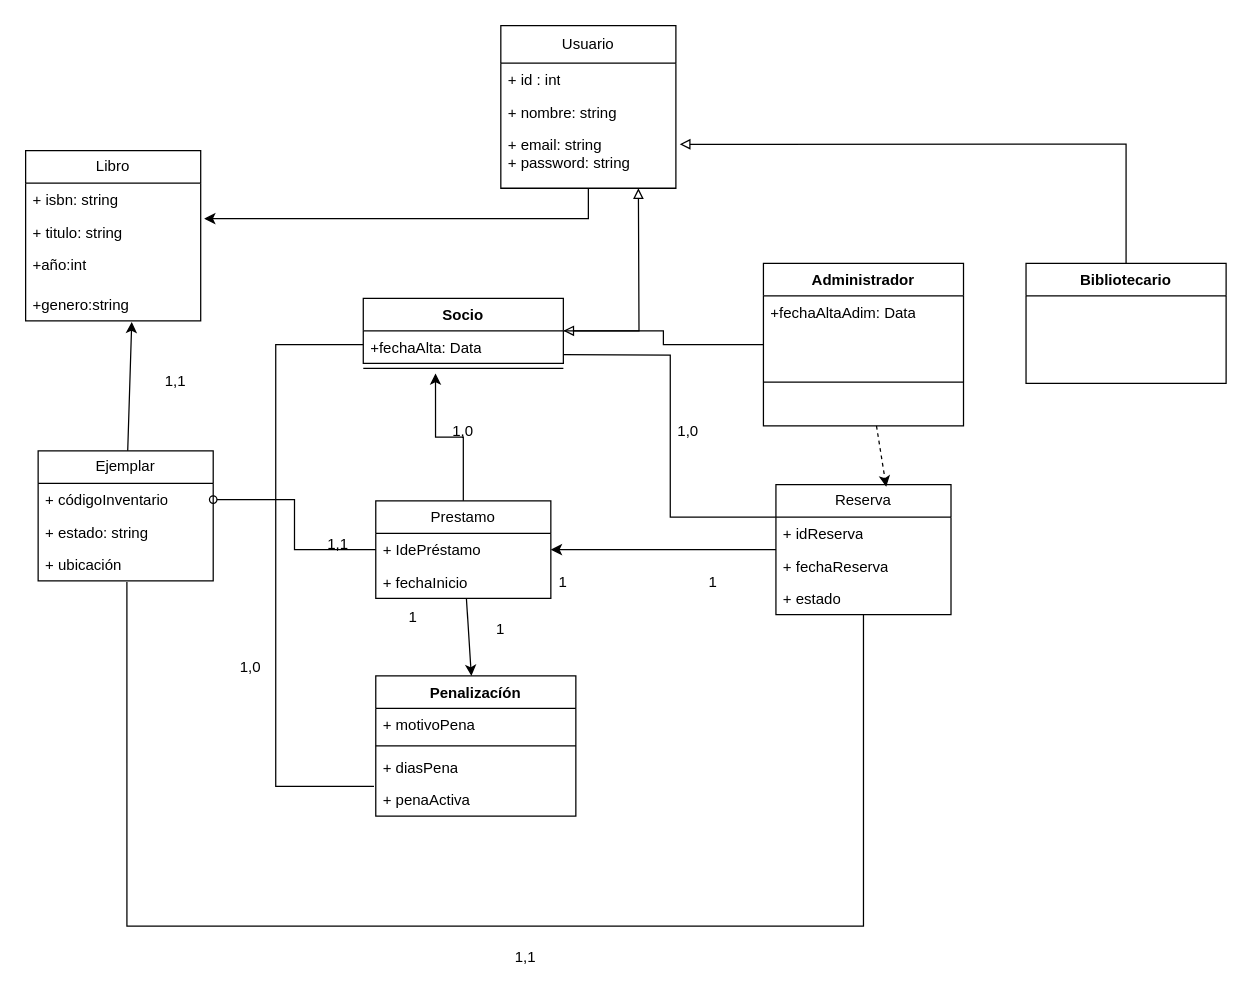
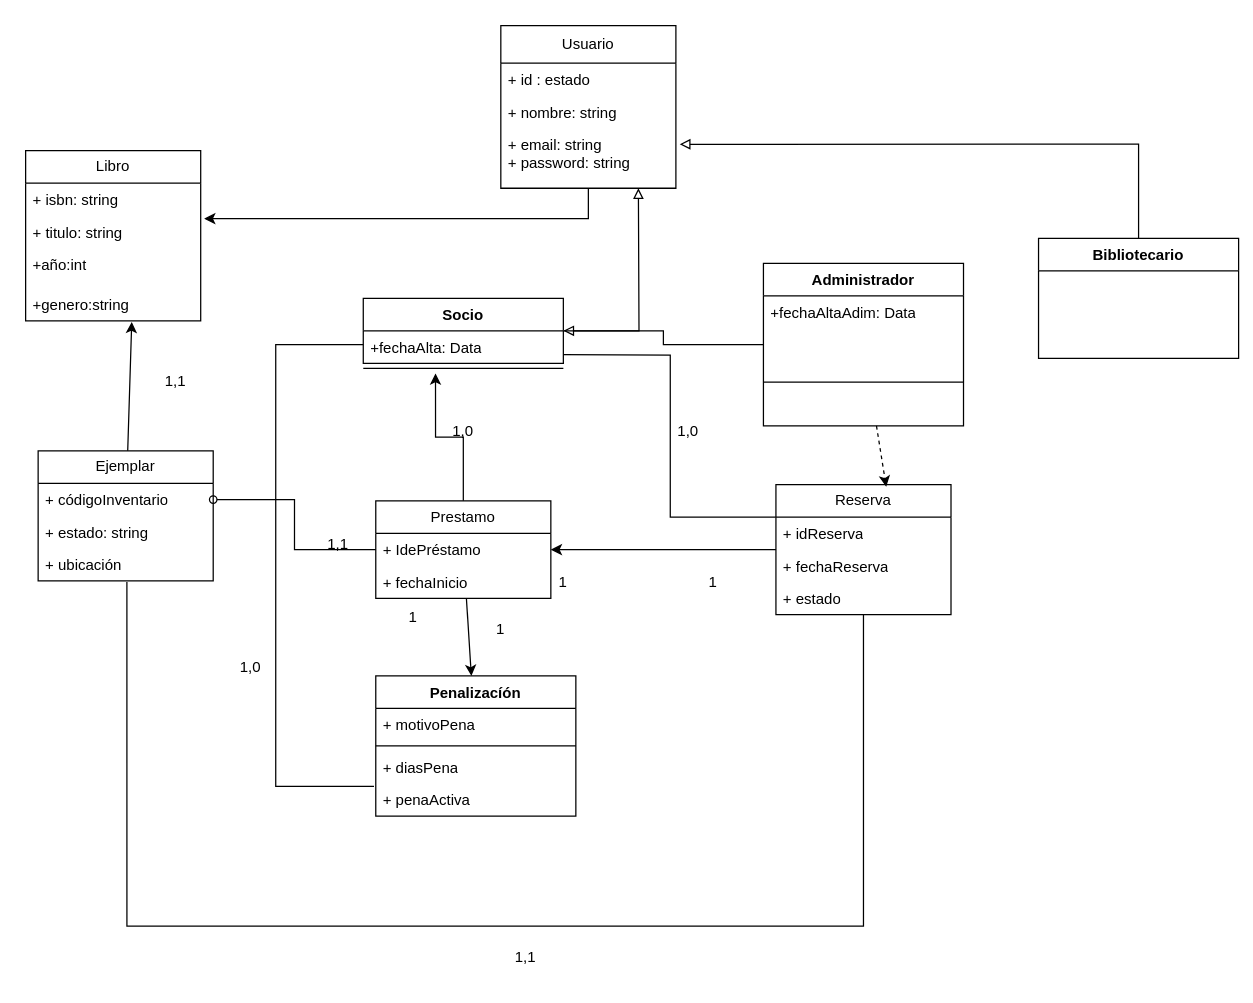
node "+ id : int": label "+ id : int" -> "+ id : estado"
node "Bibliotecario": moved (1126, 323) -> (1138, 298)
